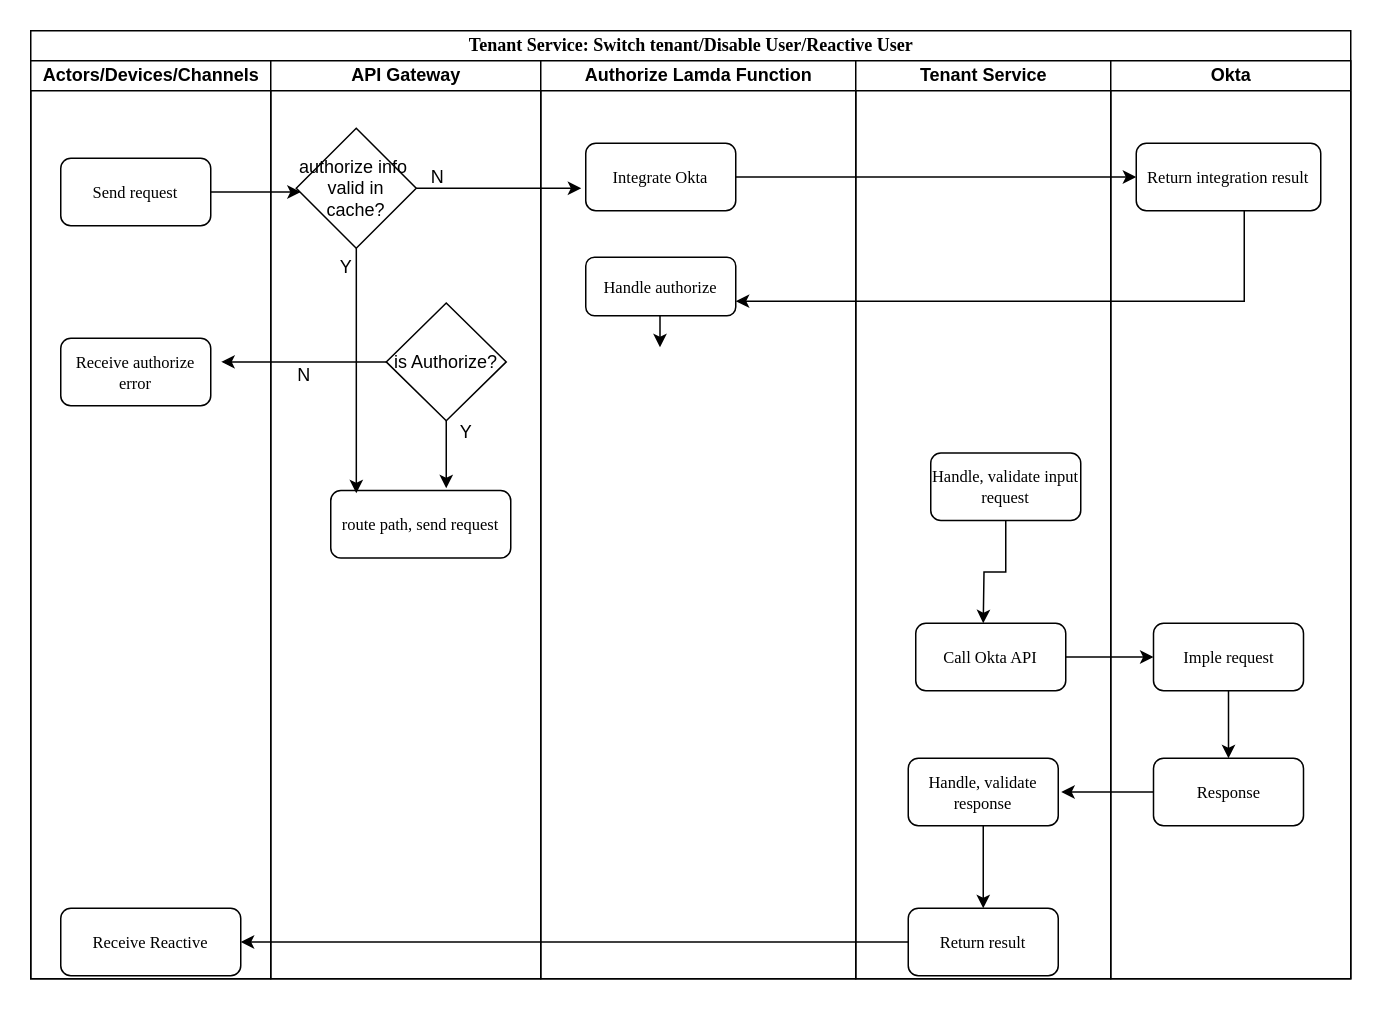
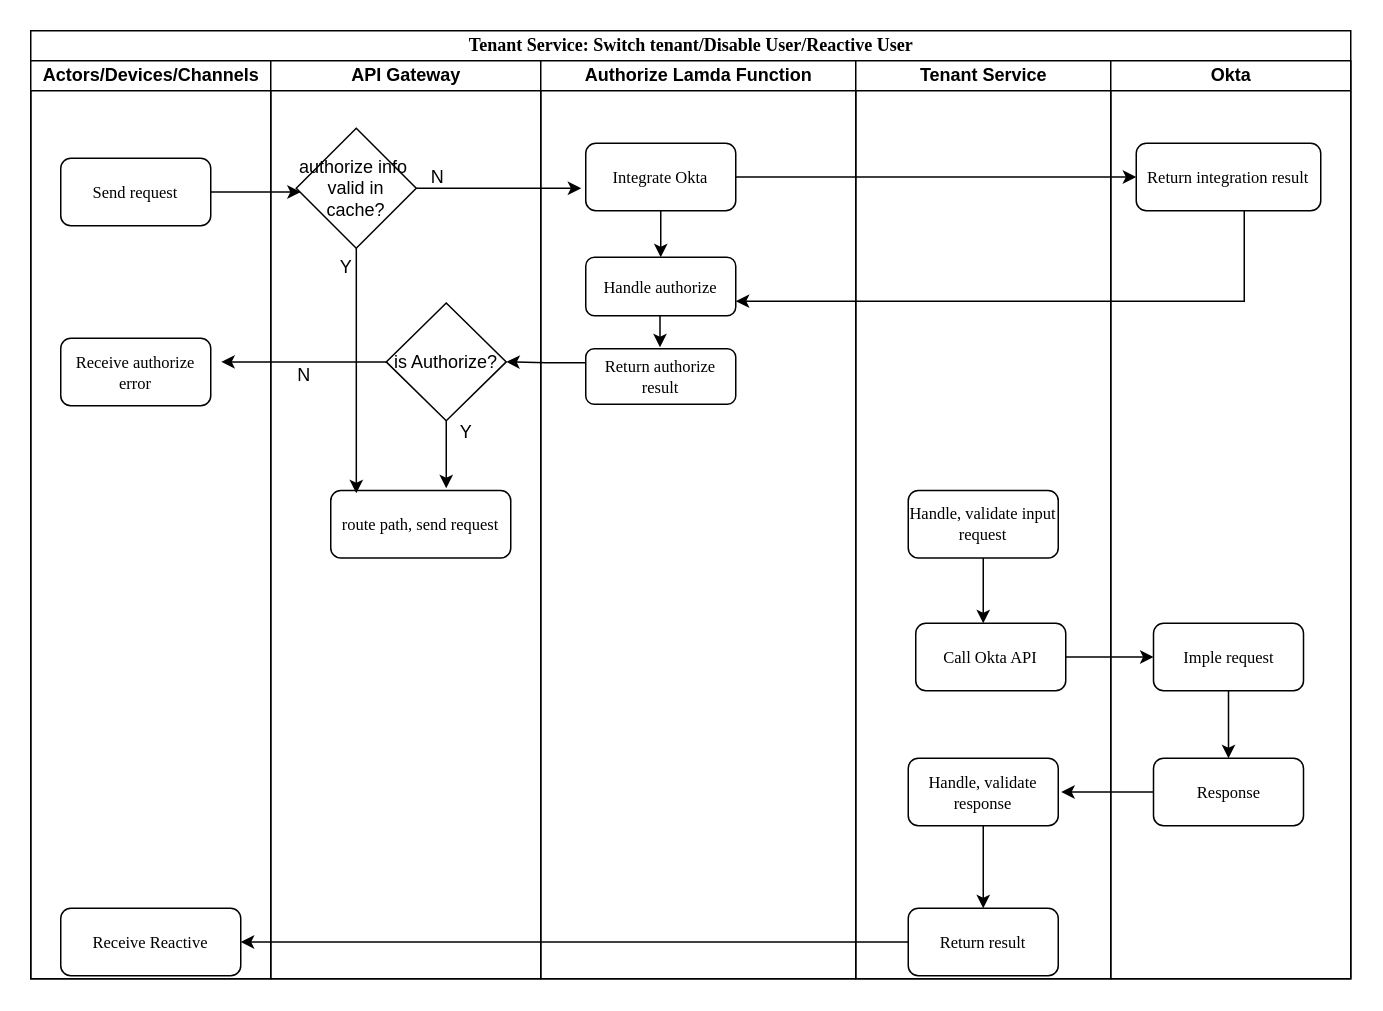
edge "Integrate Okta" -> "Handle authorize": added
edge "Return authorize result" -> "is Authorize?": added
node "Return authorize result": added
node "Handle, validate input request": moved (1006, 487) -> (983, 524)
